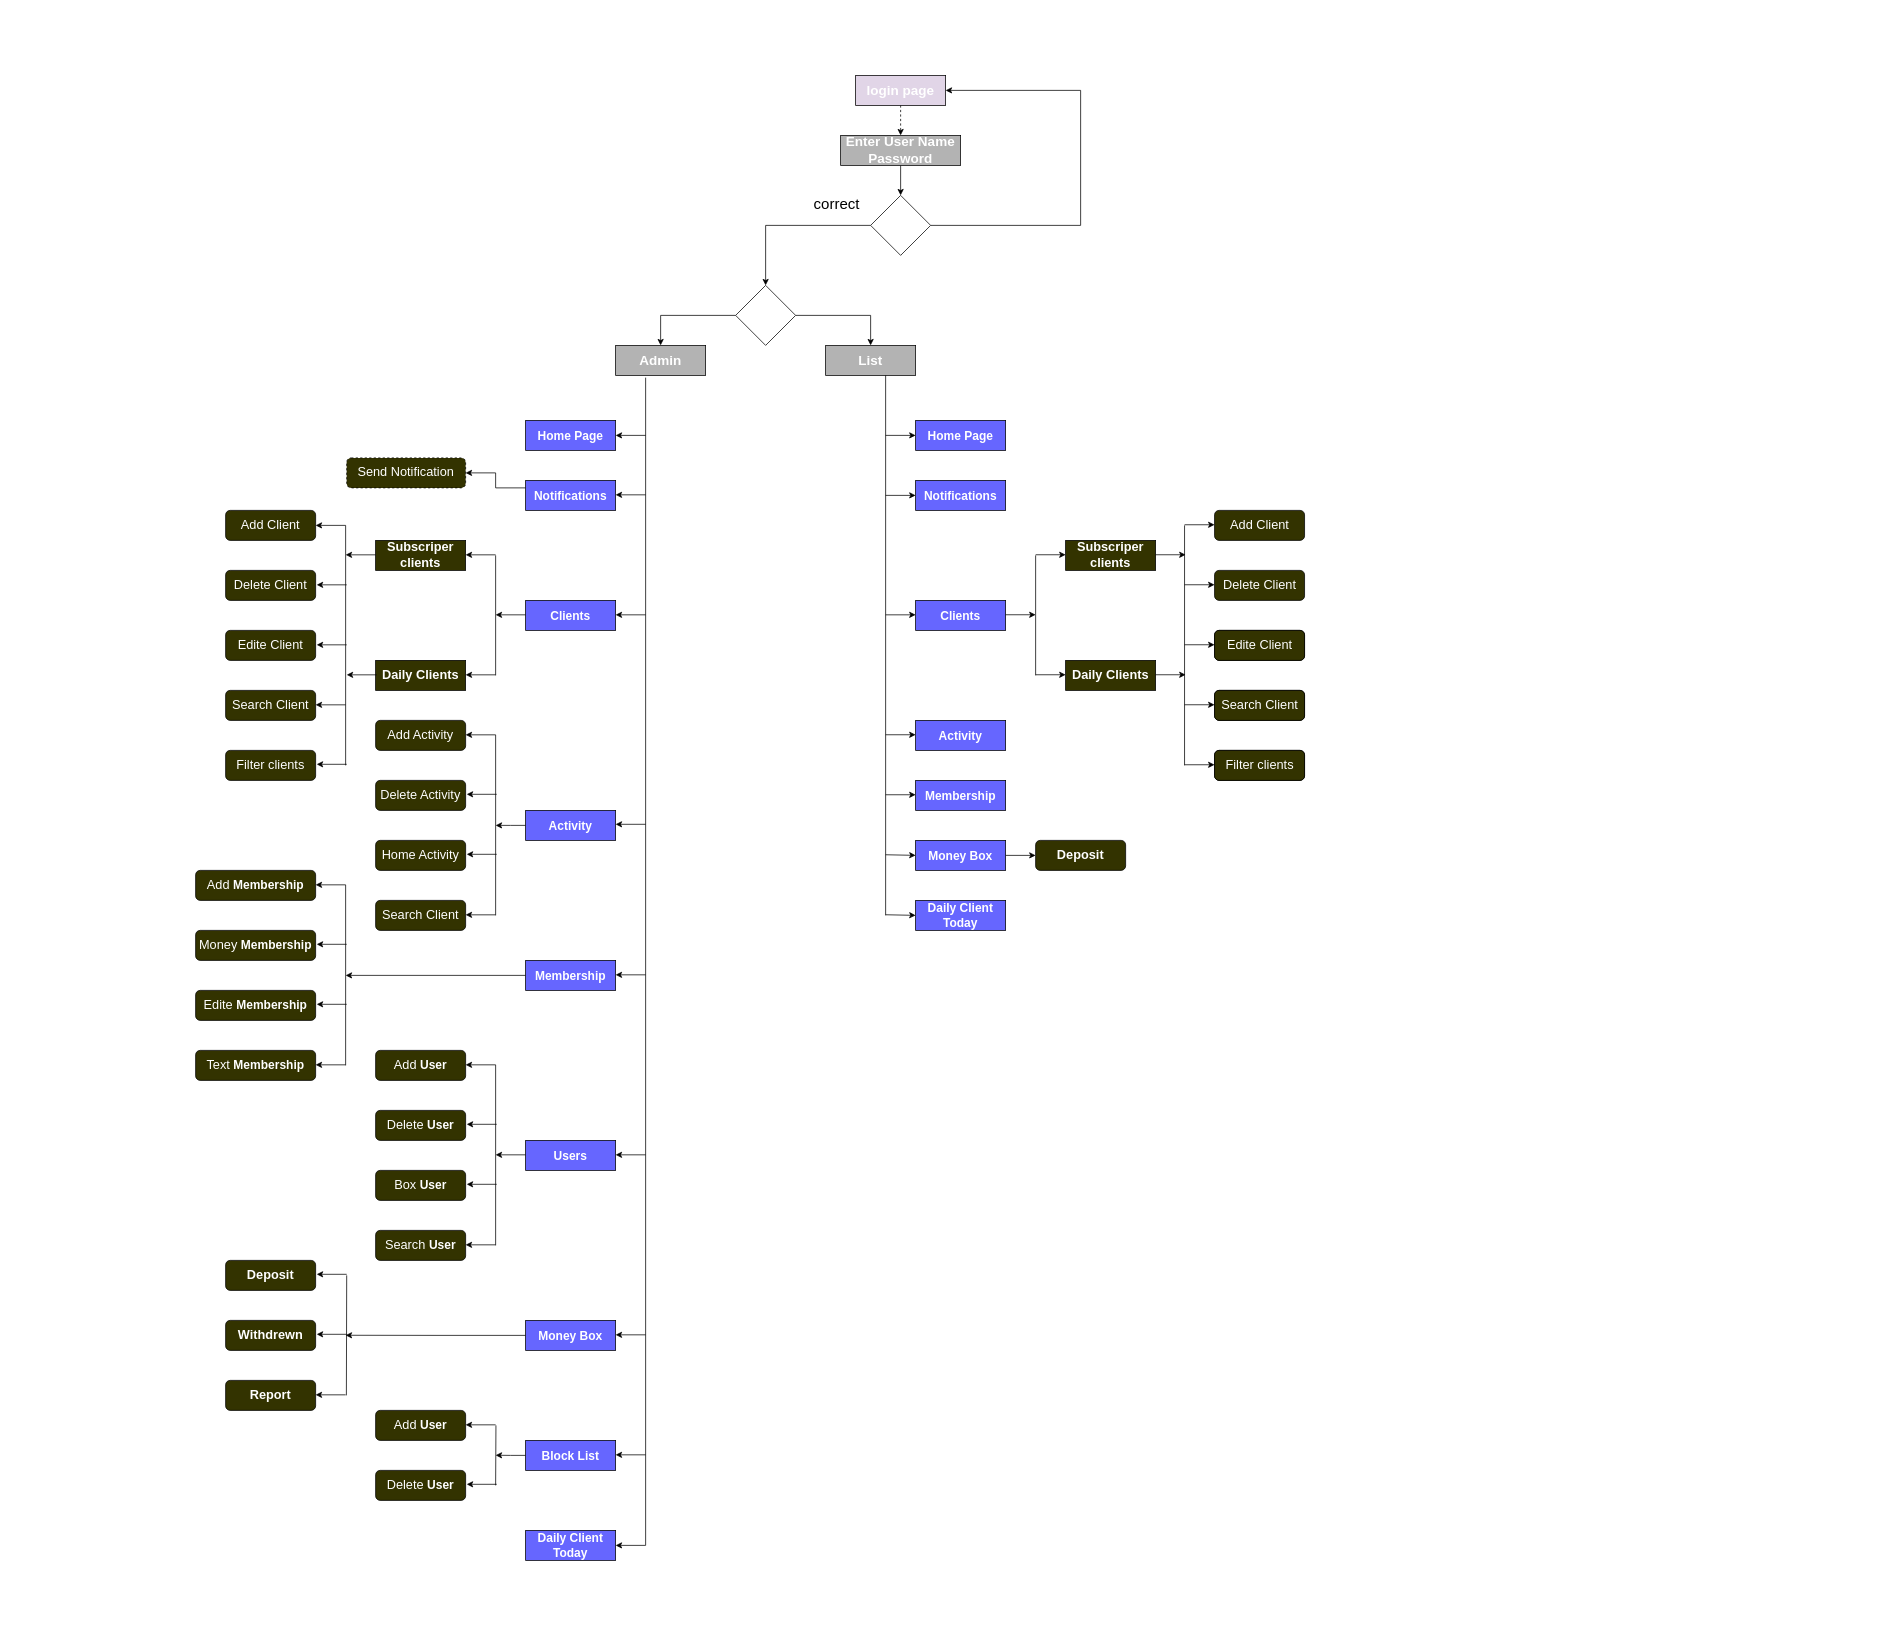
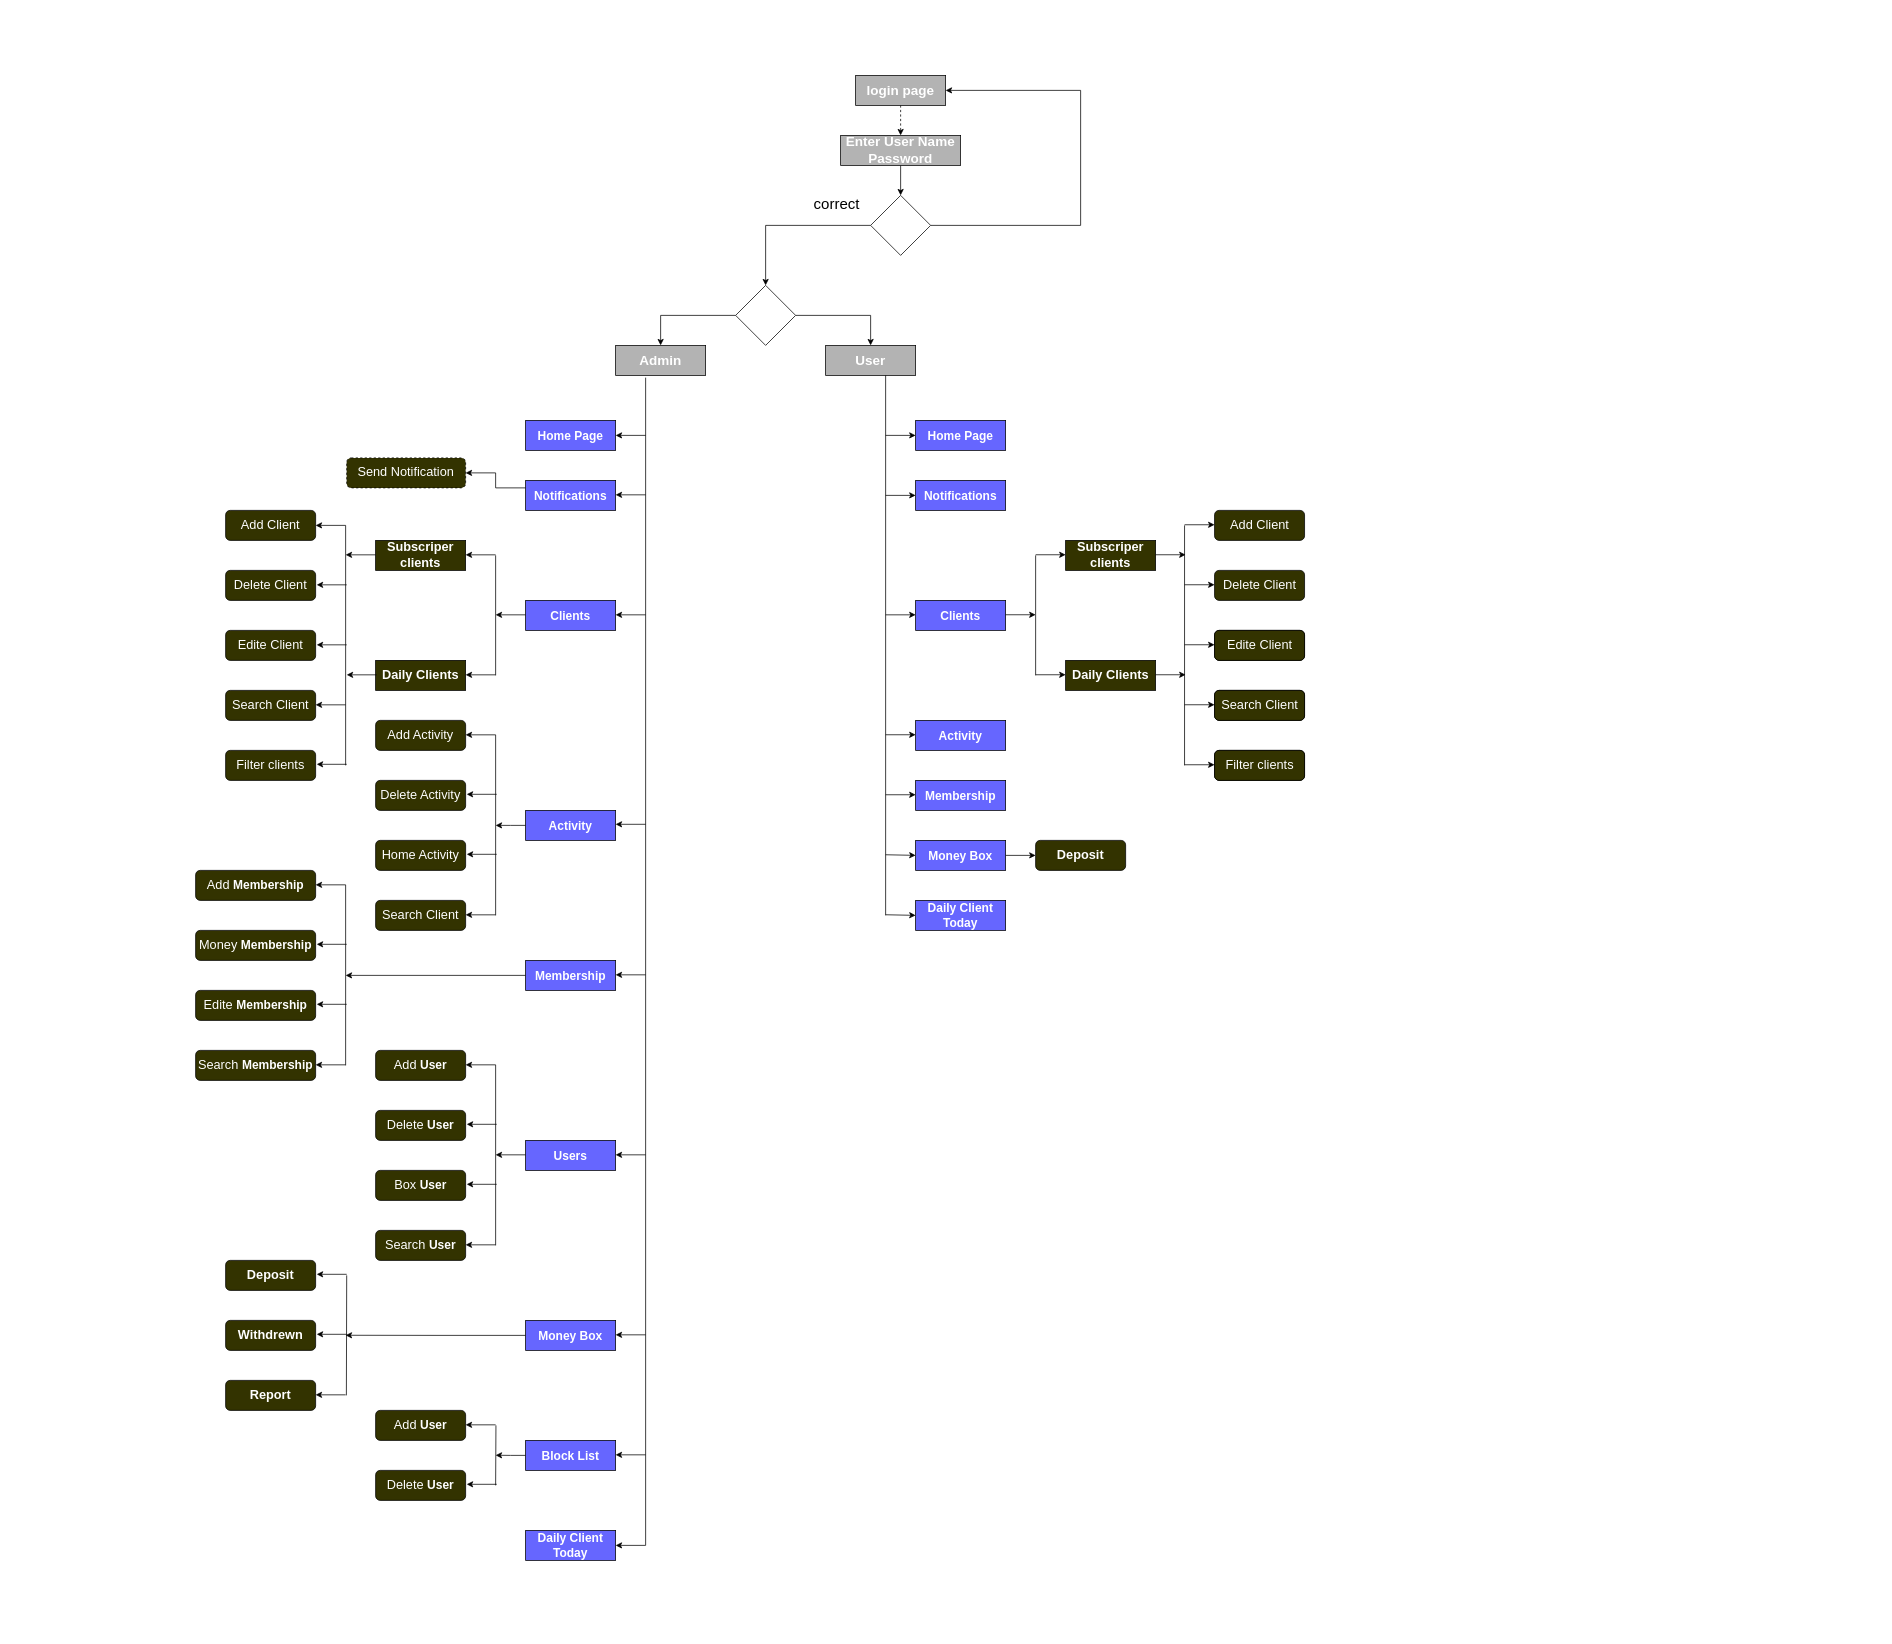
node "login page": fillcolor #e1d5e7 -> #b3b3b3
node "List": label "List" -> "User"
node "Text Membership": label "Text Membership" -> "Search Membership"
